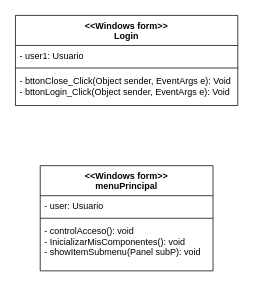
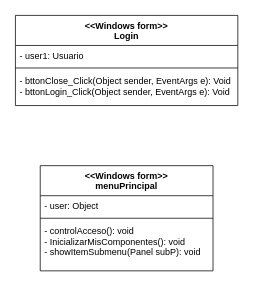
node "- user: Usuario": label "- user: Usuario" -> "- user: Object"
